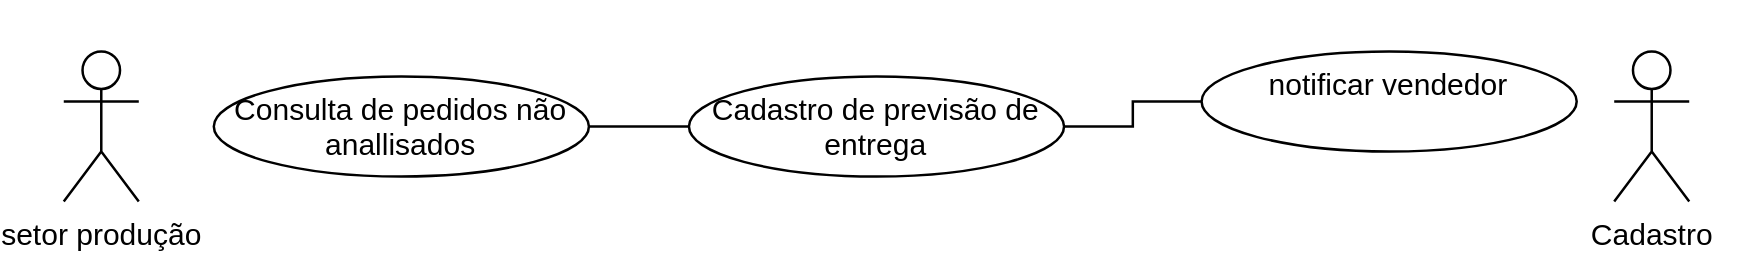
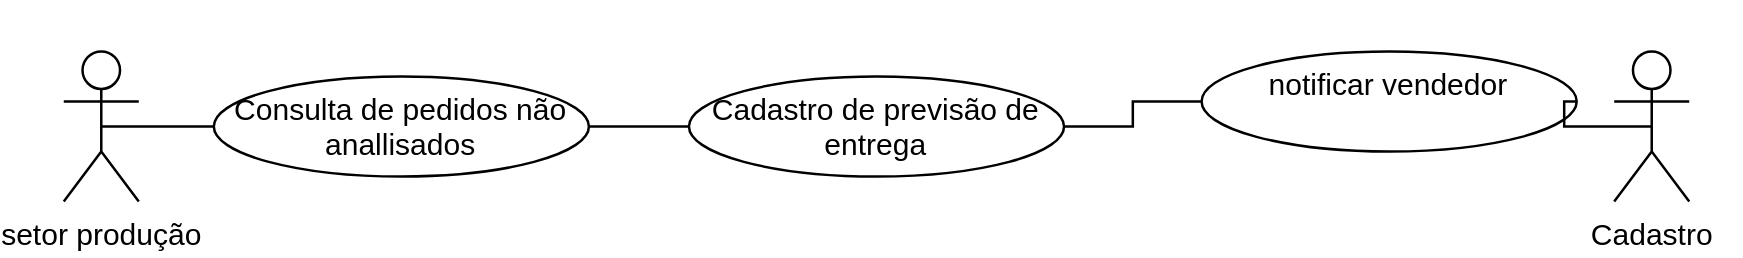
edge "setor produção" -- "Consulta de pedidos não anallisados": added
edge "notificar vendedor" -- "Cadastro": added
